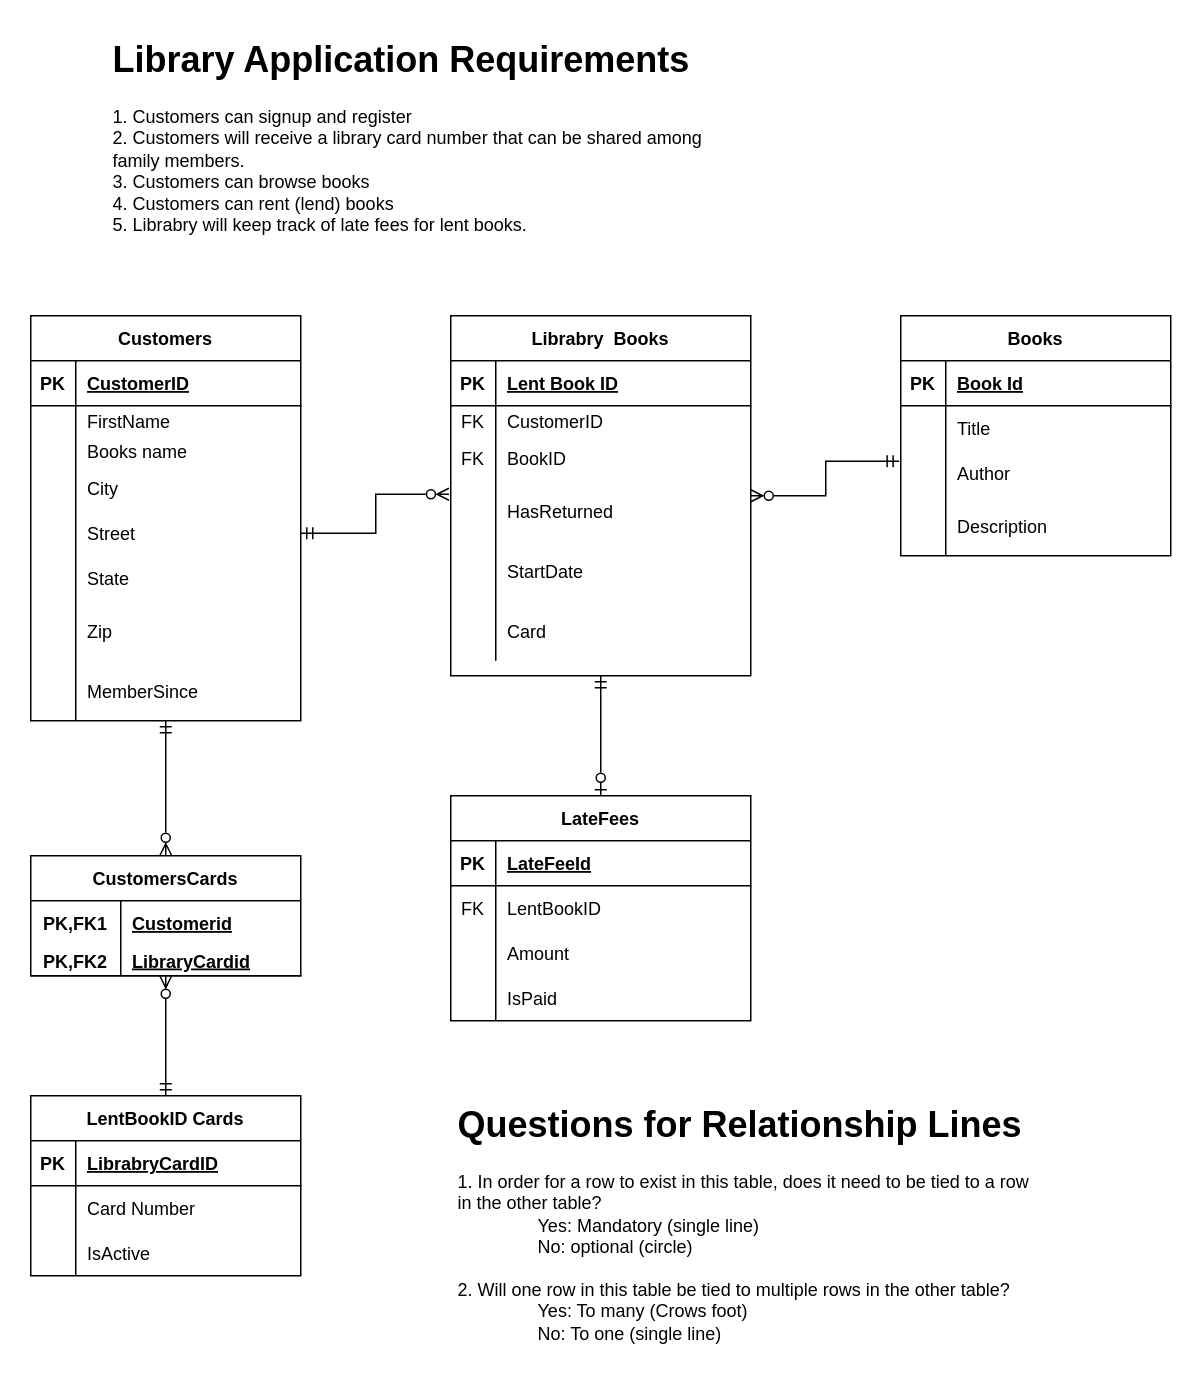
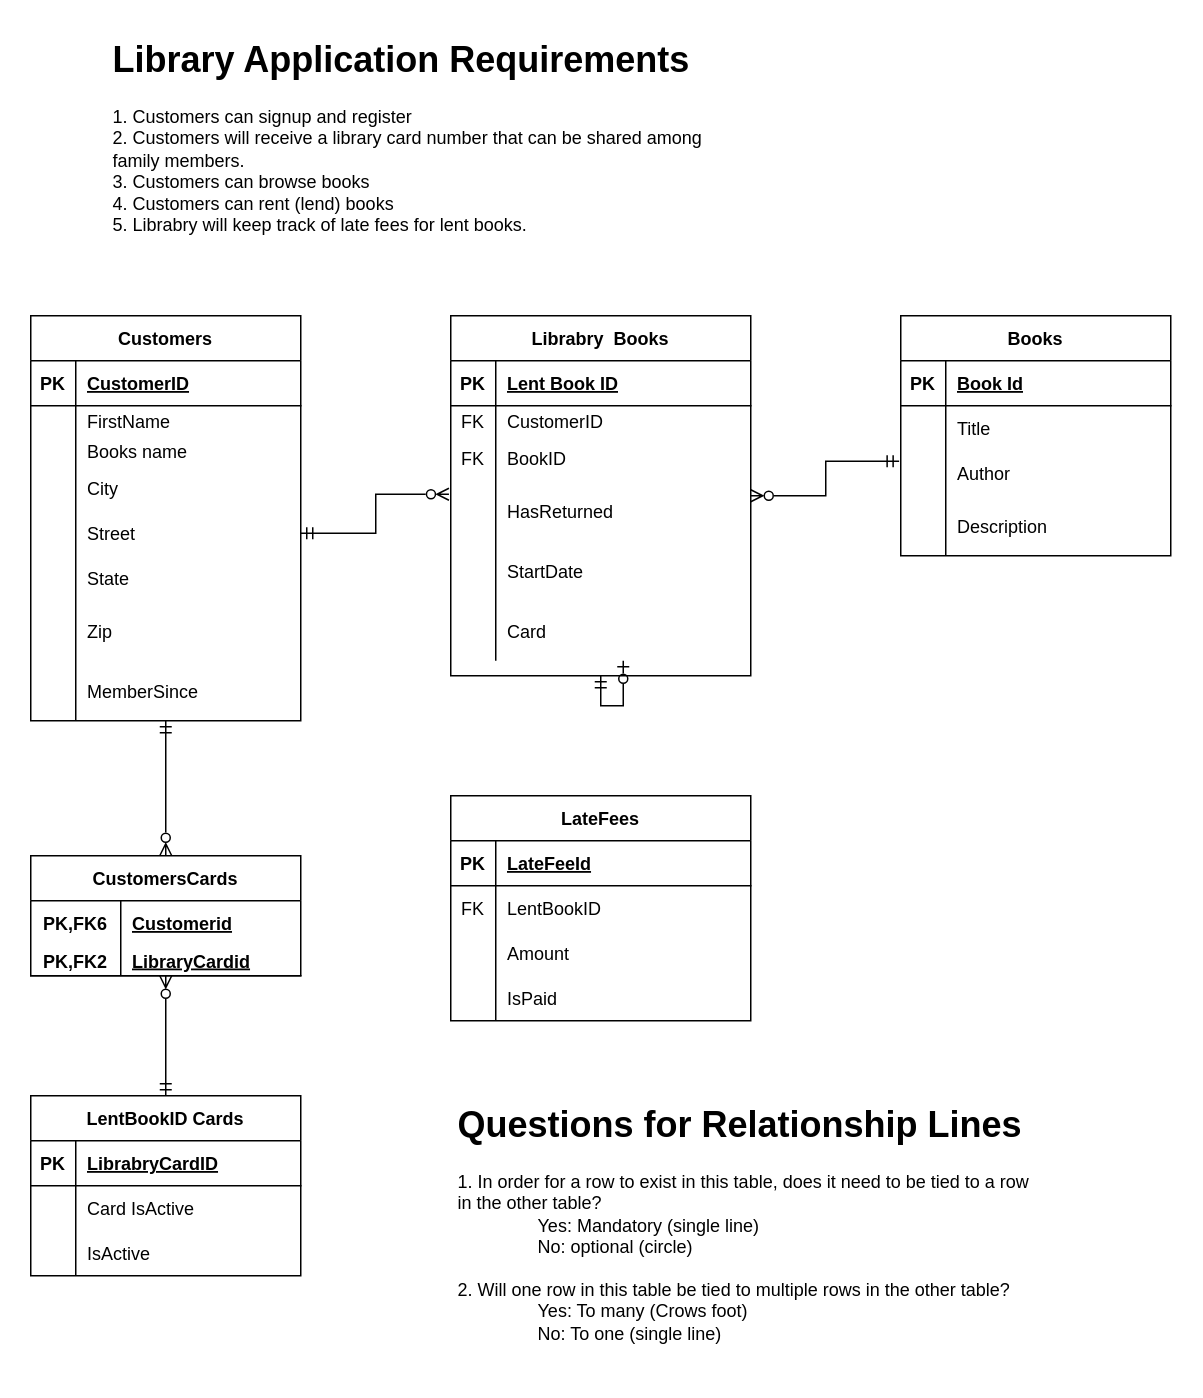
edge "Librabry Books" -- "LateFees": now "Librabry Books" -- "Card"
node "PK,FK1": label "PK,FK1" -> "PK,FK6"
node "Card Number": label "Card Number" -> "Card IsActive"
